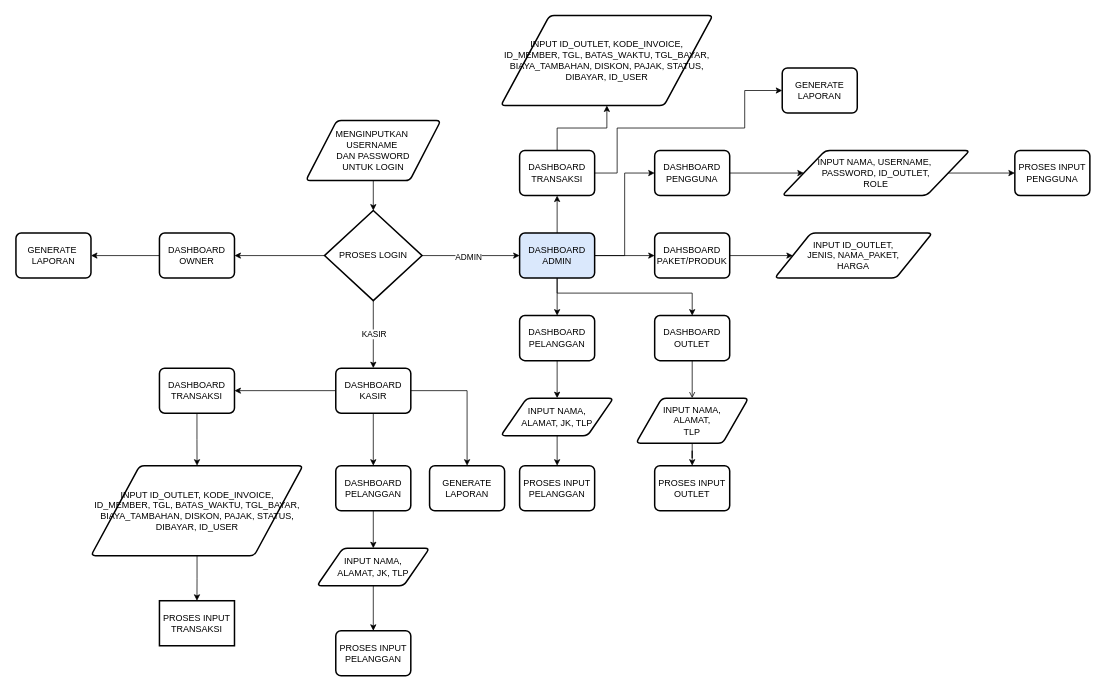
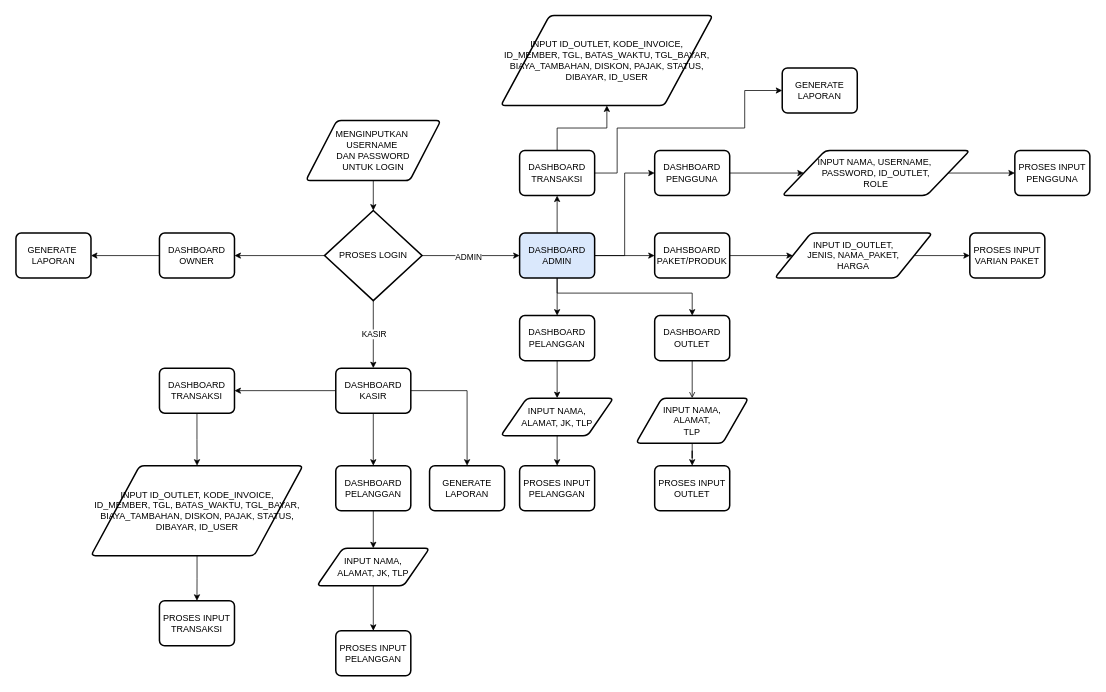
edge "INPUT ID_OUTLET, JENIS, NAMA_PAKET, HARGA" -> "PROSES INPUT VARIAN PAKET": added
node "PROSES INPUT VARIAN PAKET": added
node "PROSES INPUT TRANSAKSI": shape rectangle -> rounded rectangle
